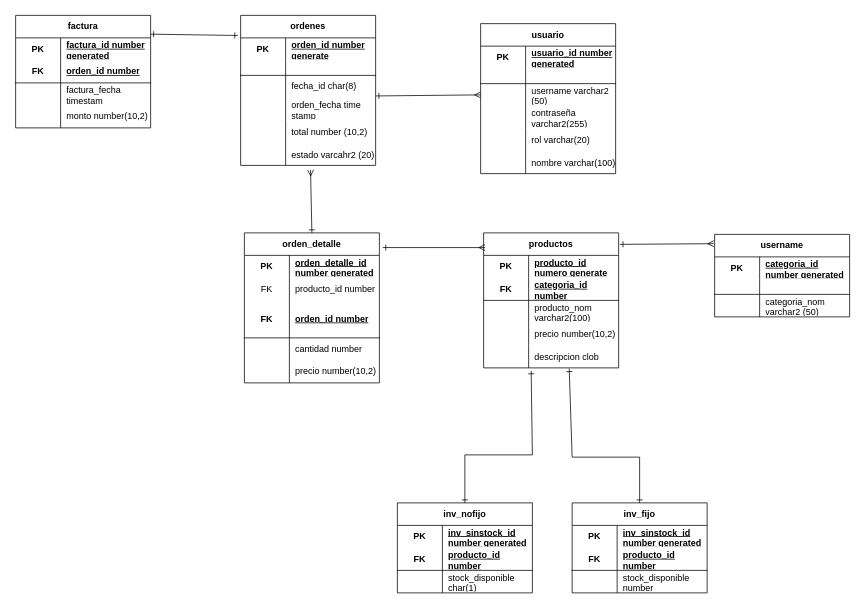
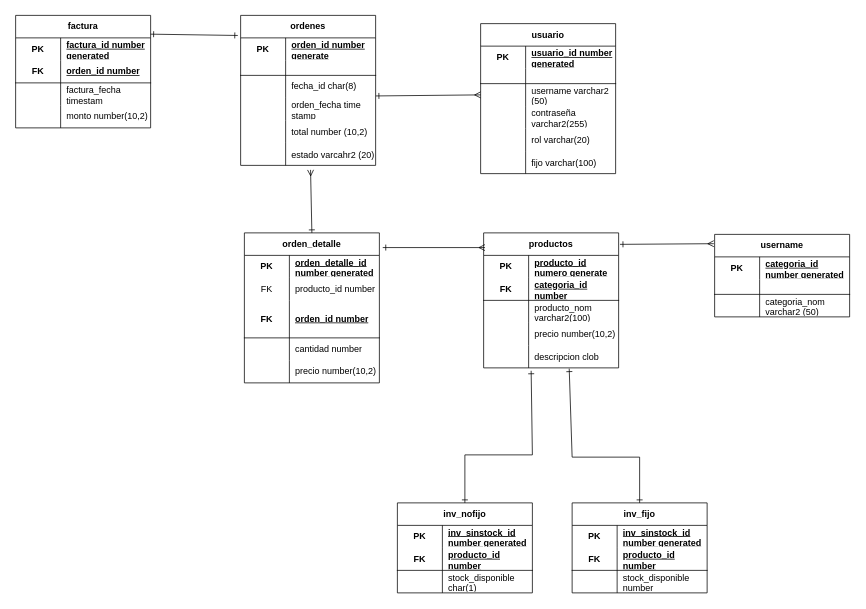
node "nombre varchar(100)": label "nombre varchar(100)" -> "fijo varchar(100)"
